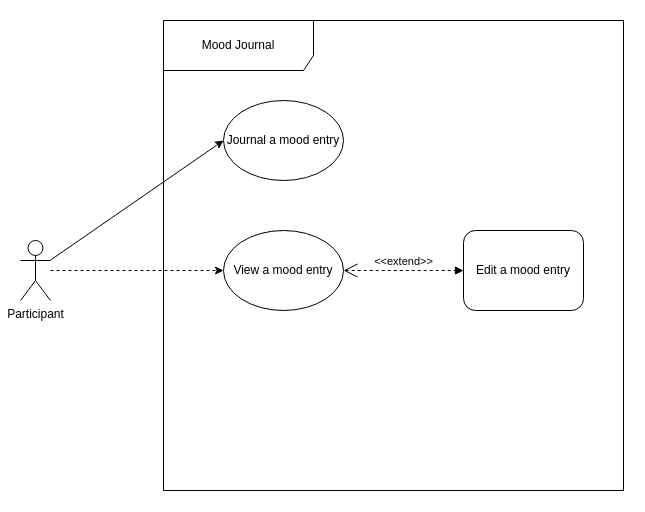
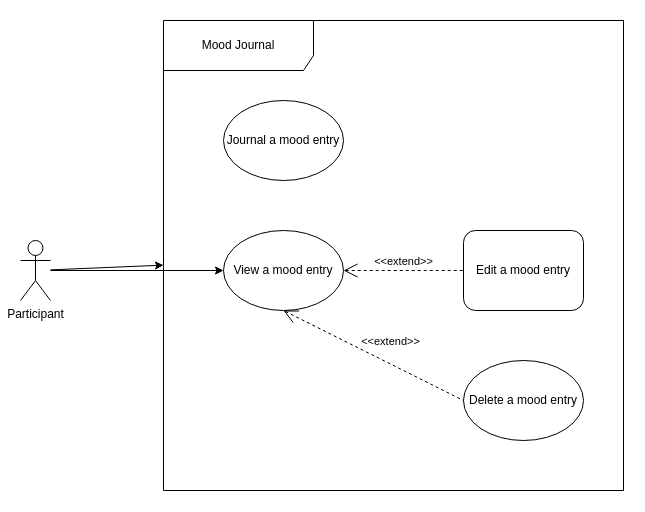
edge "Participant" -> "Journal a mood entry": now "Participant" -> "Mood Journal"
edge "Participant" -> "View a mood entry": style dashed -> solid
edge "View a mood entry" -- "Edit a mood entry": arrowhead block -> none
edge "Delete a mood entry" -> "View a mood entry": added, label "<<extend>>"
node "Delete a mood entry": added
